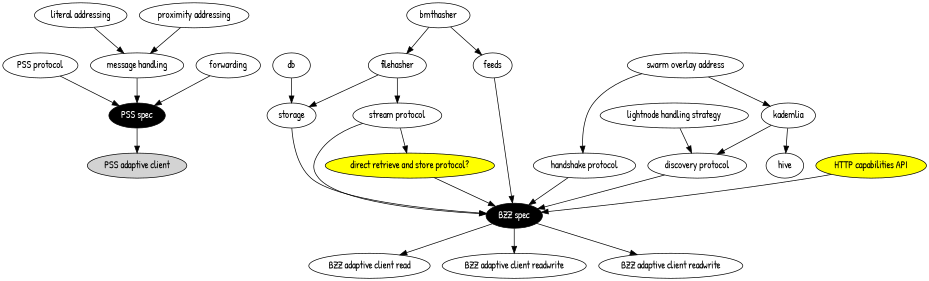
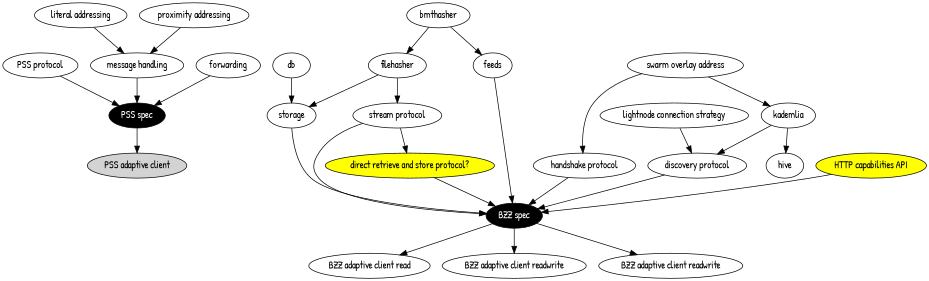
node "lightnode handling strategy": label "lightnode handling strategy" -> "lightnode connection strategy"
